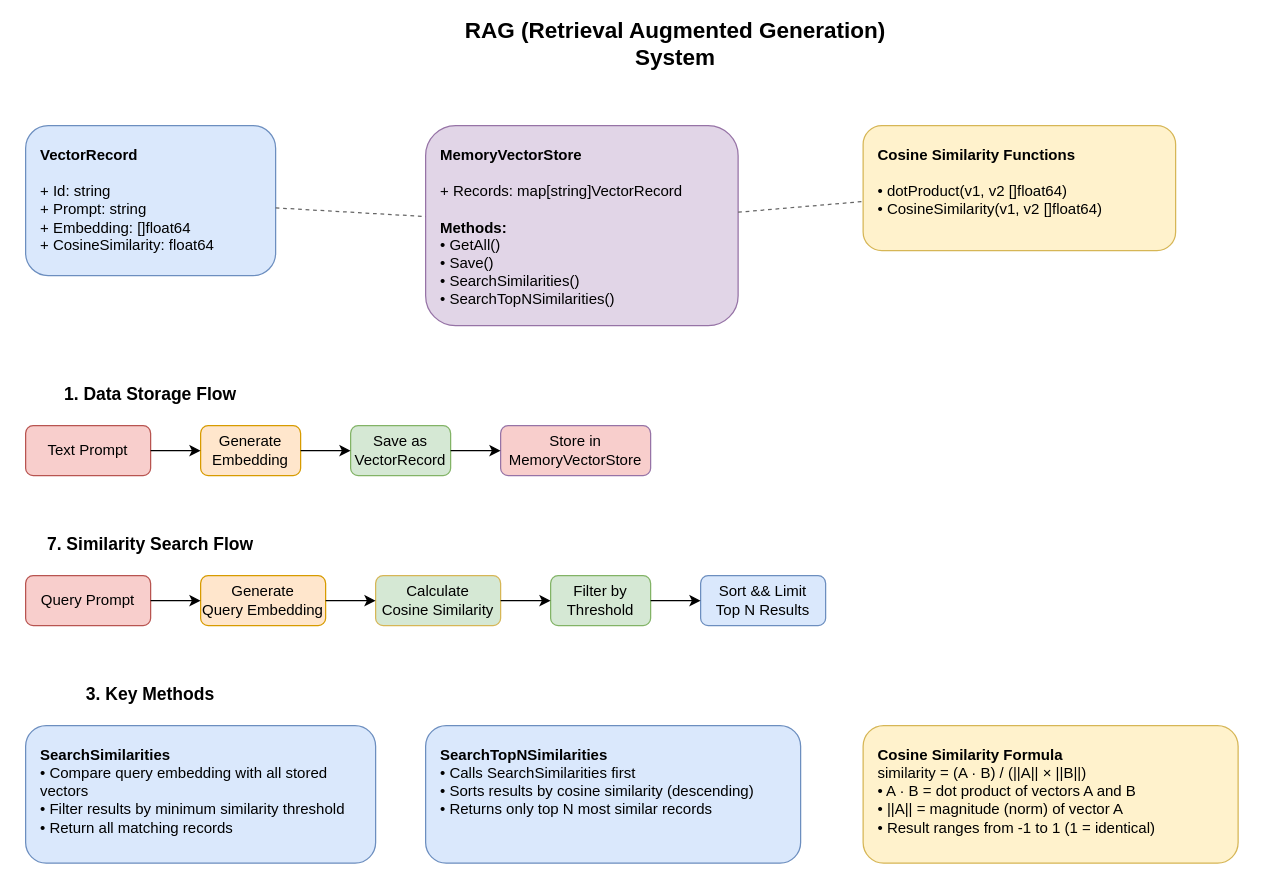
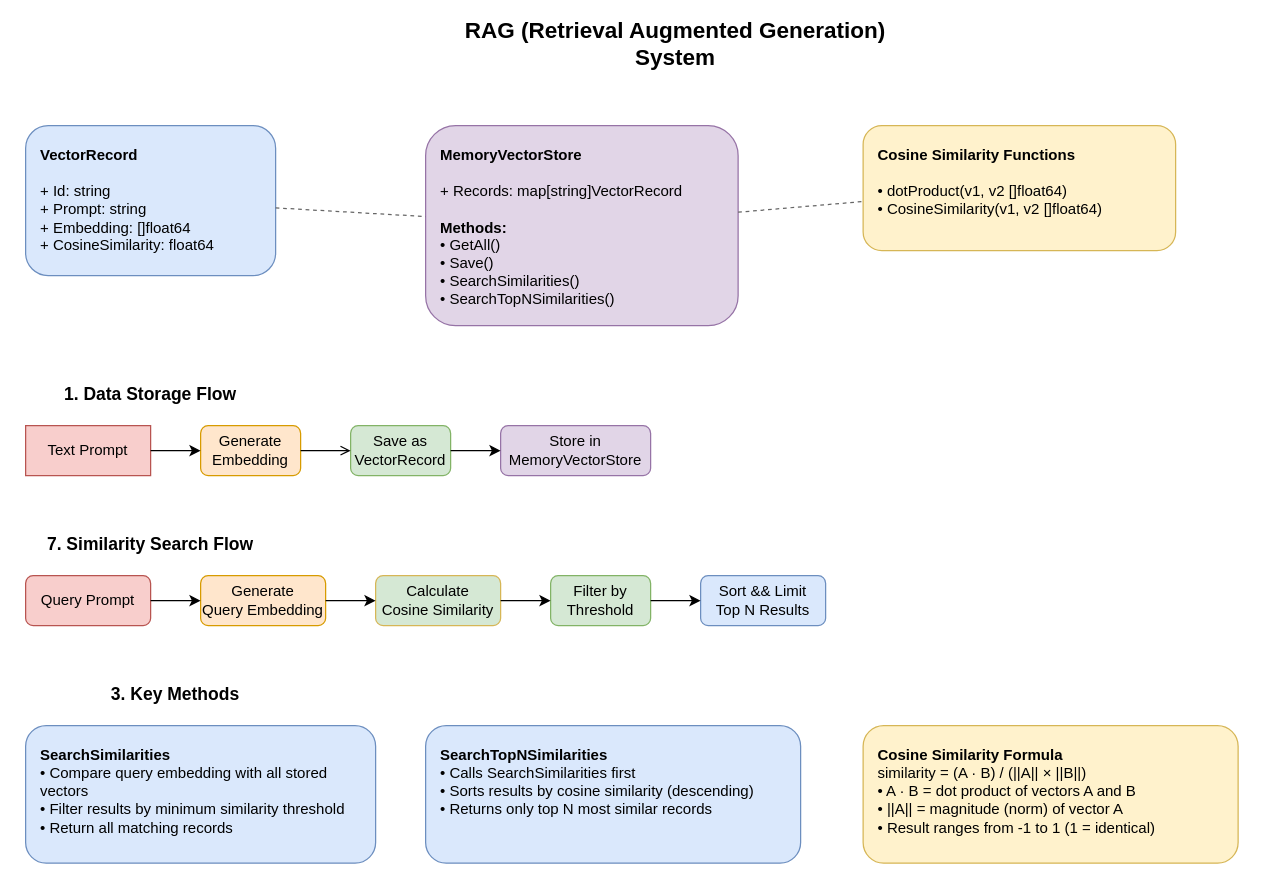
node "Text Prompt": shape rounded rectangle -> rectangle
edge "Generate Embedding" -> "Save as VectorRecord": arrowhead classic -> open
node "Store in MemoryVectorStore": fillcolor #f8cecc -> #e1d5e7
node "3. Key Methods": moved (151, 694) -> (176, 694)
